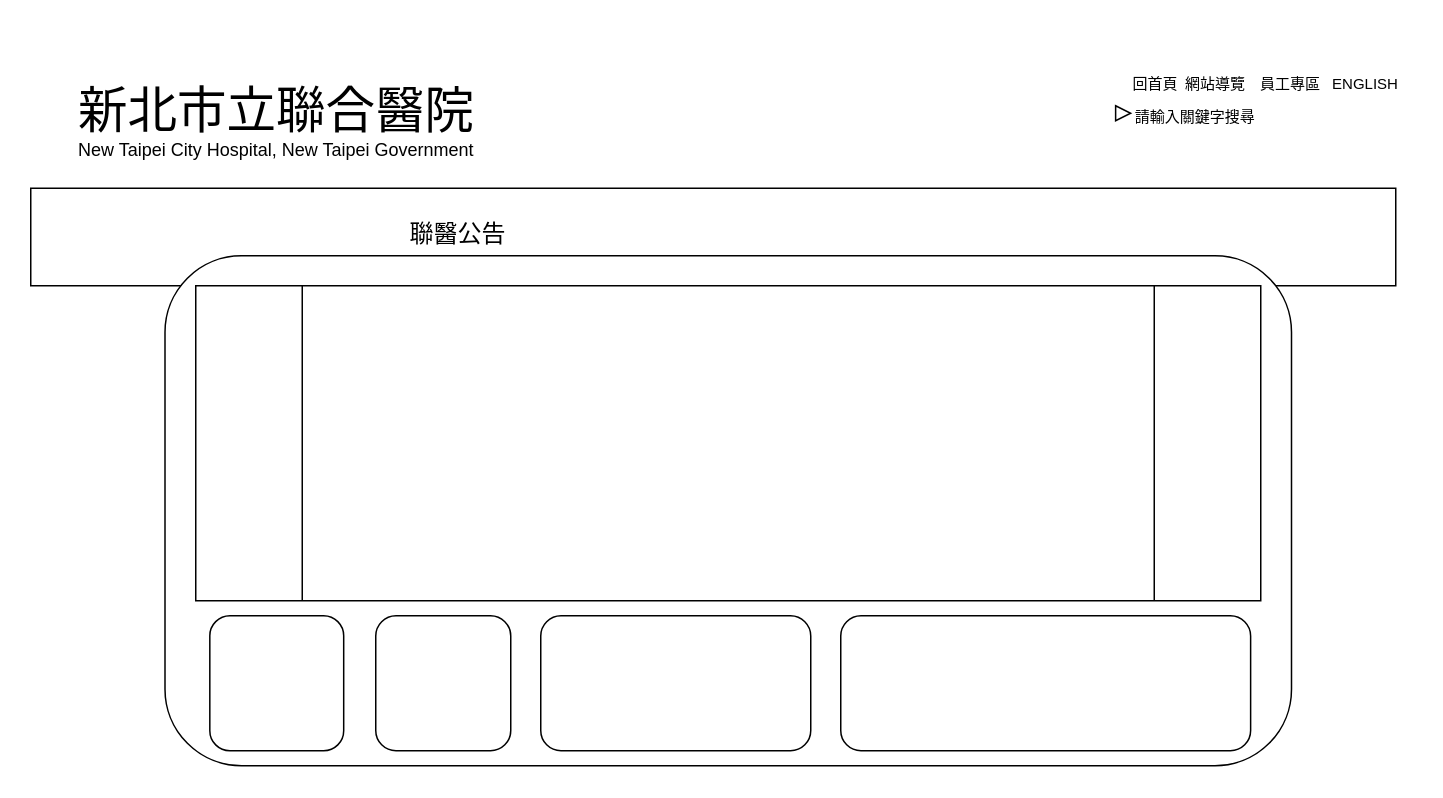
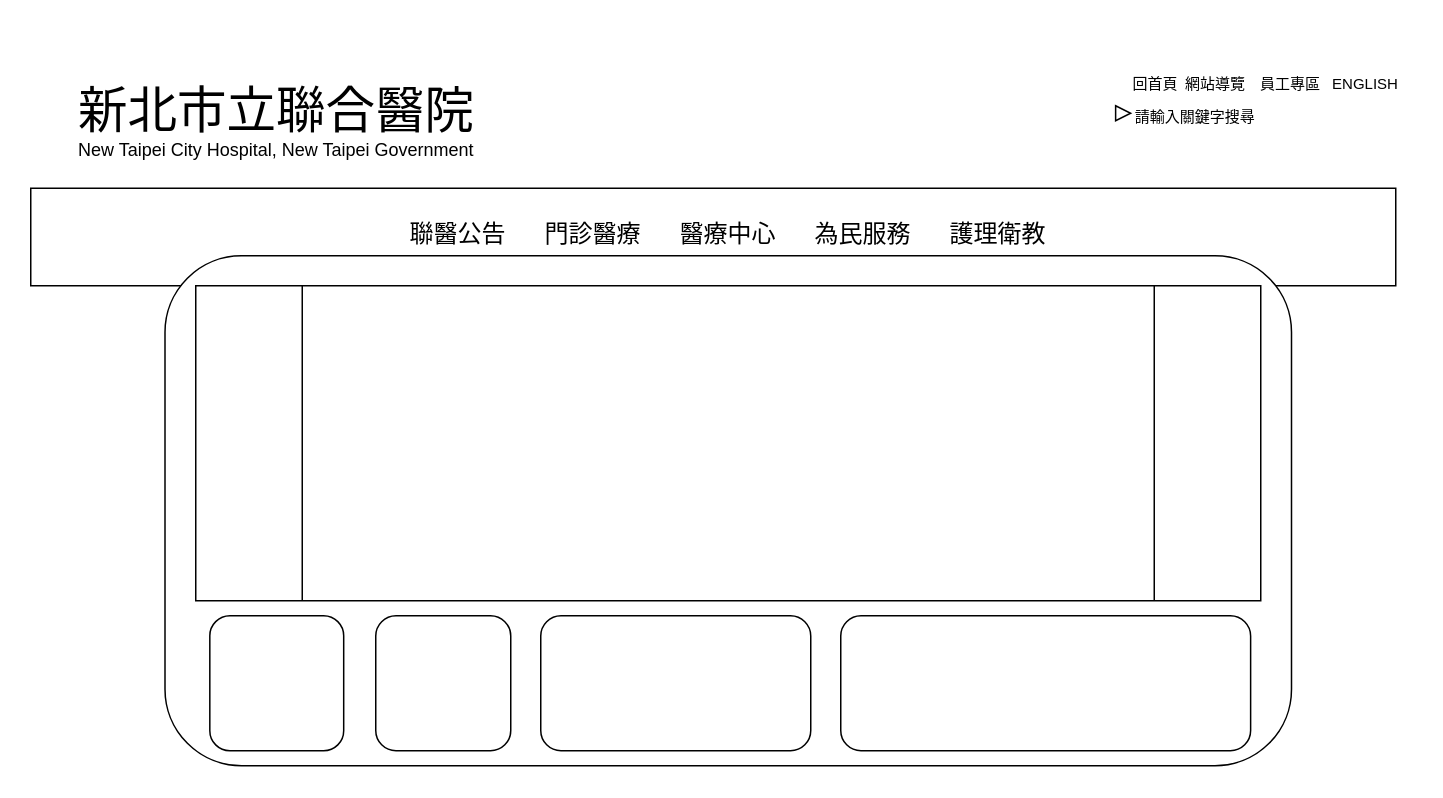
node "門診醫療": added
node "醫療中心": added
node "為民服務": added
node "護理衛教": added
